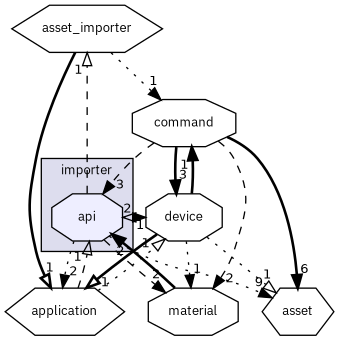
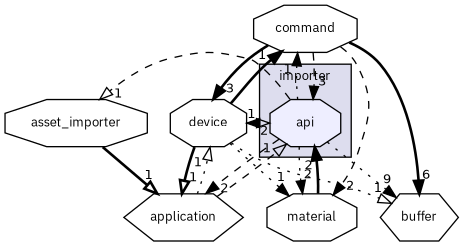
node "asset_importer": shape hexagon -> octagon
edge "asset_importer" -> "command": now "api" -> "command"
edge "api" -> "application": style dotted -> dashed
edge "api" -> "material": style dashed -> dotted
node "asset": label "asset" -> "buffer"
